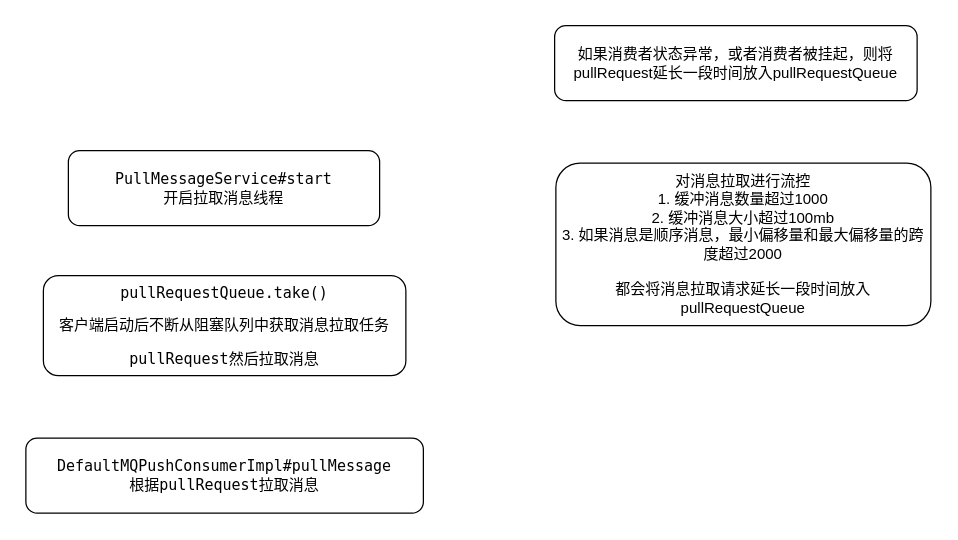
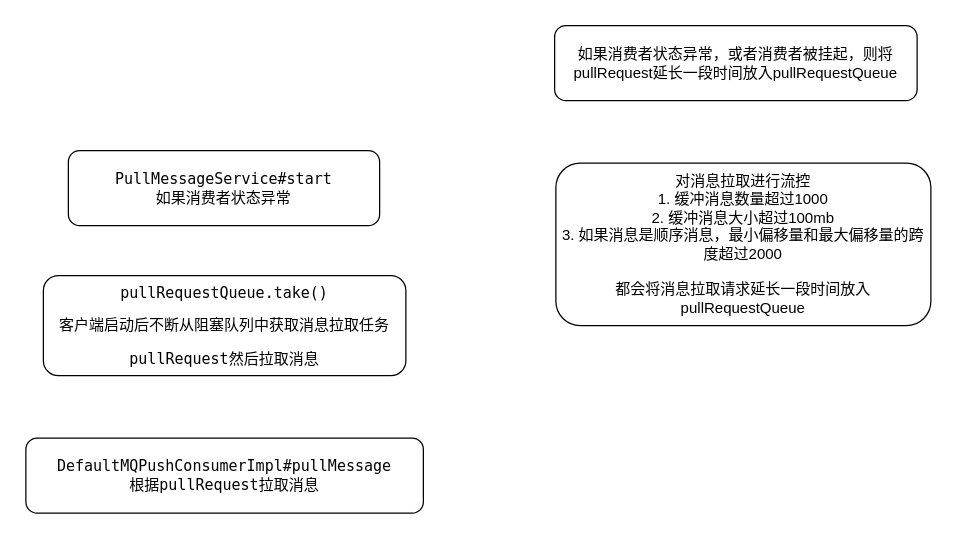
node "PullMessageService#start 开启拉取消息线程": label "PullMessageService#start 开启拉取消息线程" -> "PullMessageService#start 如果消费者状态异常"
